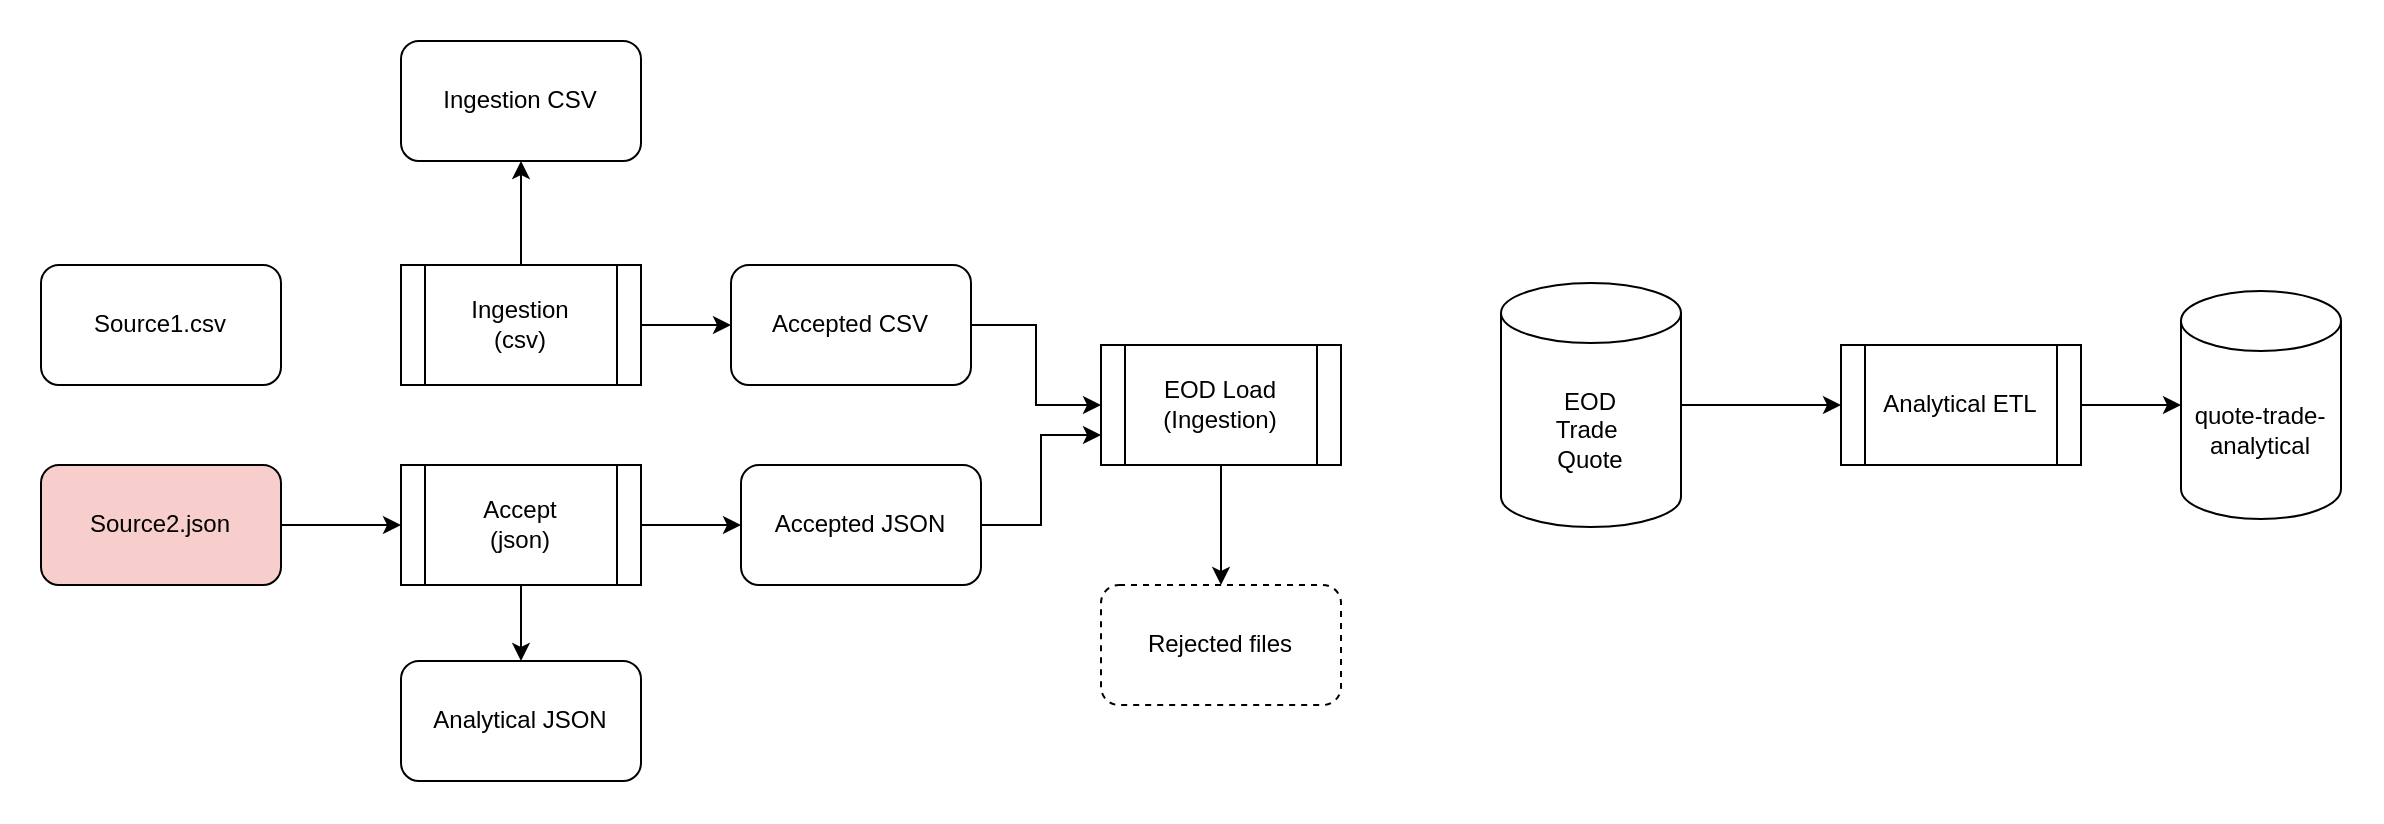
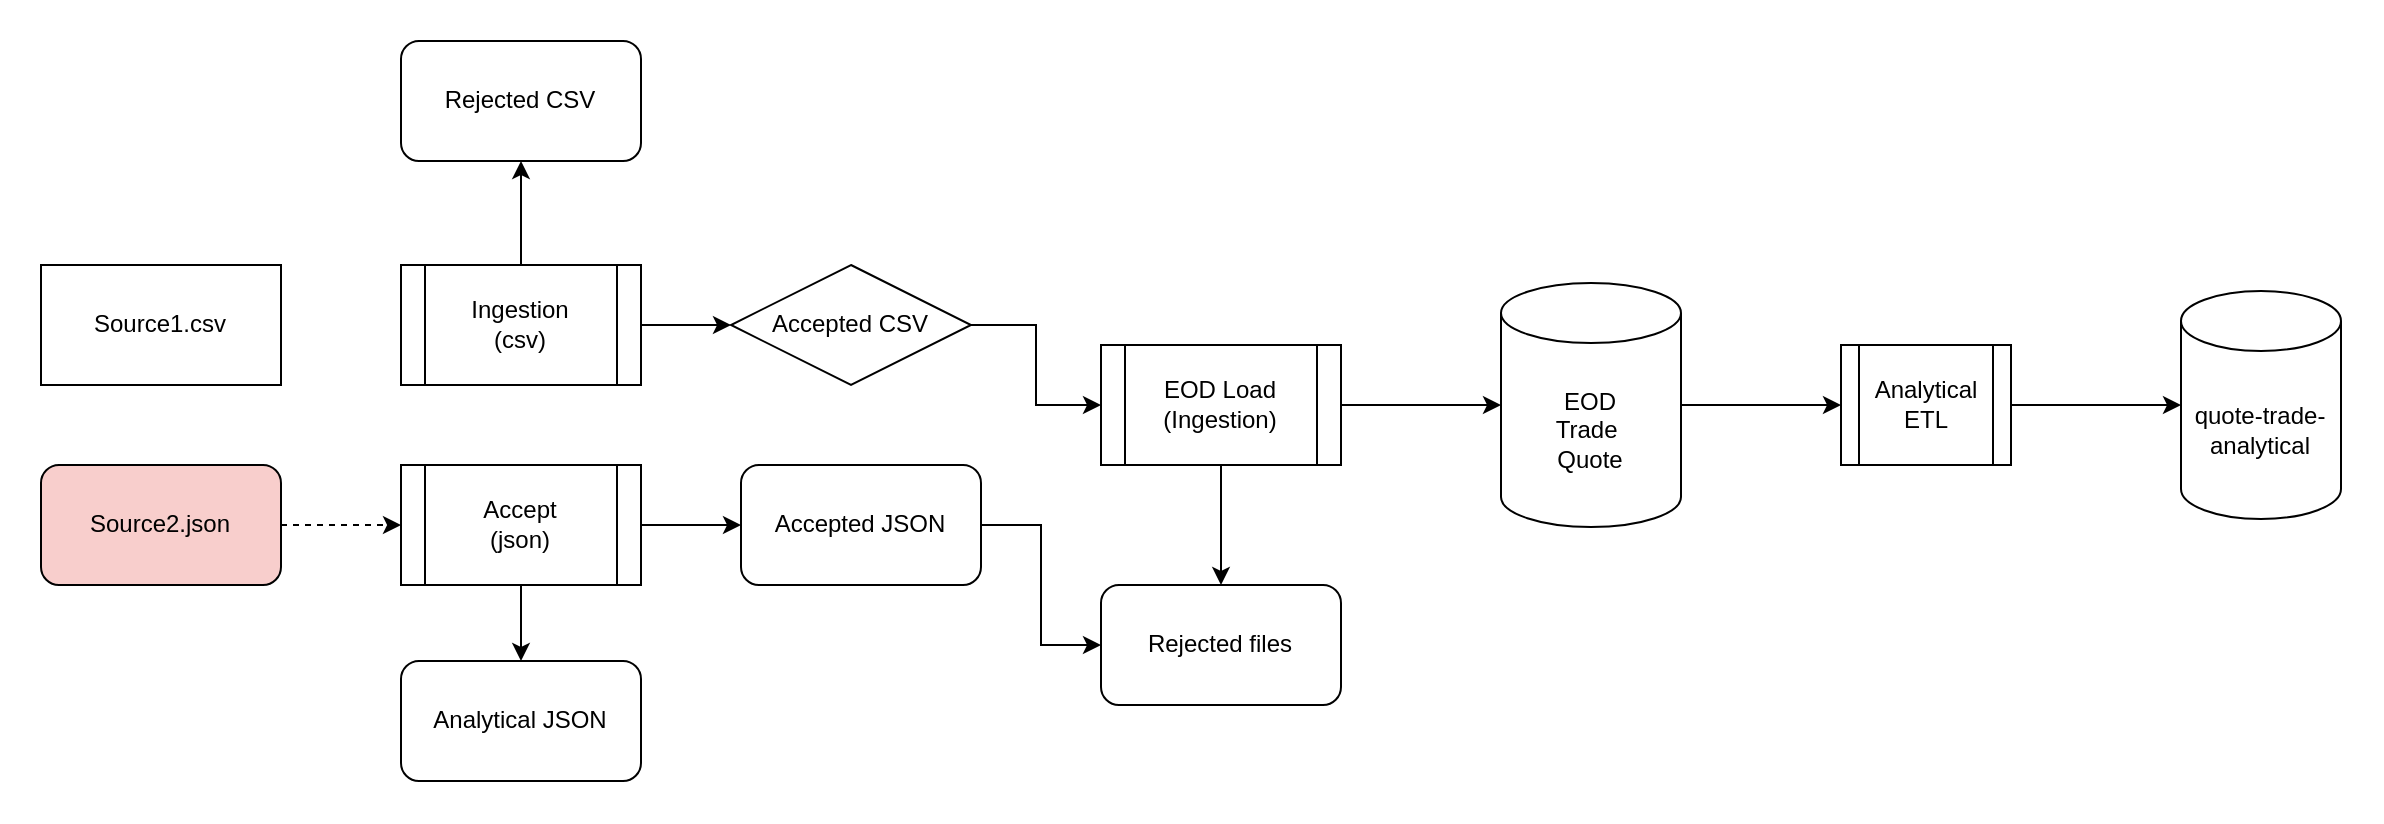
node "Ingestion CSV": label "Ingestion CSV" -> "Rejected CSV"
node "Source1.csv": shape rounded rectangle -> rectangle
node "Accepted CSV": shape rounded rectangle -> diamond
edge "EOD Load (Ingestion)" -> "EOD Trade Quote": added
node "Analytical ETL": size 240x120 -> 170x120
edge "Accepted JSON" -> "EOD Load (Ingestion)": now "Accepted JSON" -> "Rejected files"
edge "Source2.json" -> "Accept (json)": style solid -> dashed
node "Rejected files": style dashed -> solid
